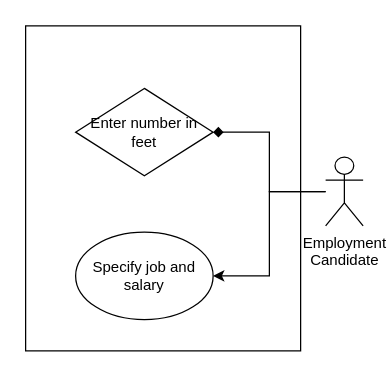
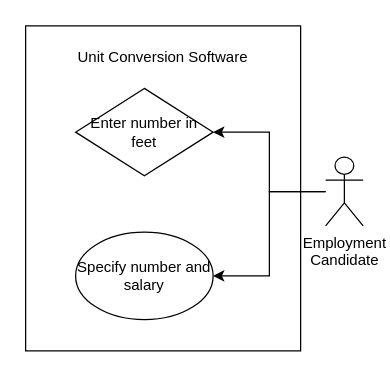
node "Unit Conversion Software": added
edge "Employment Candidate" -> "Enter number in feet": arrowhead diamond -> classic
node "Specify job and salary": label "Specify job and salary" -> "Specify number and salary"
